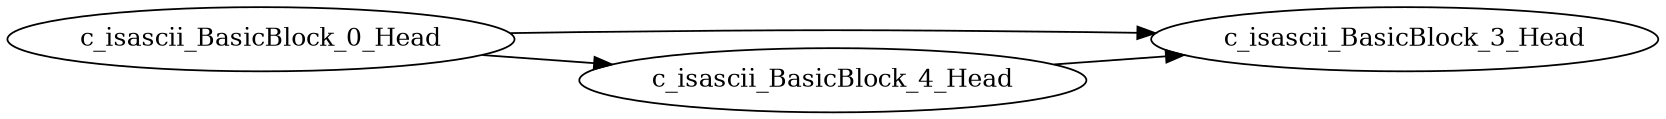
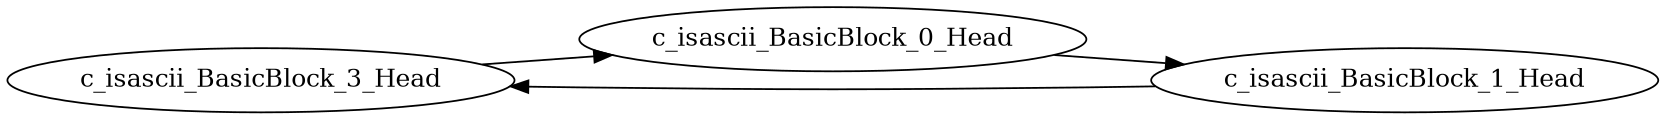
edge "c_isascii_BasicBlock_0_Head" -> "c_isascii_BasicBlock_3_Head": reversed
node "c_isascii_BasicBlock_4_Head": label "c_isascii_BasicBlock_4_Head" -> "c_isascii_BasicBlock_1_Head"
